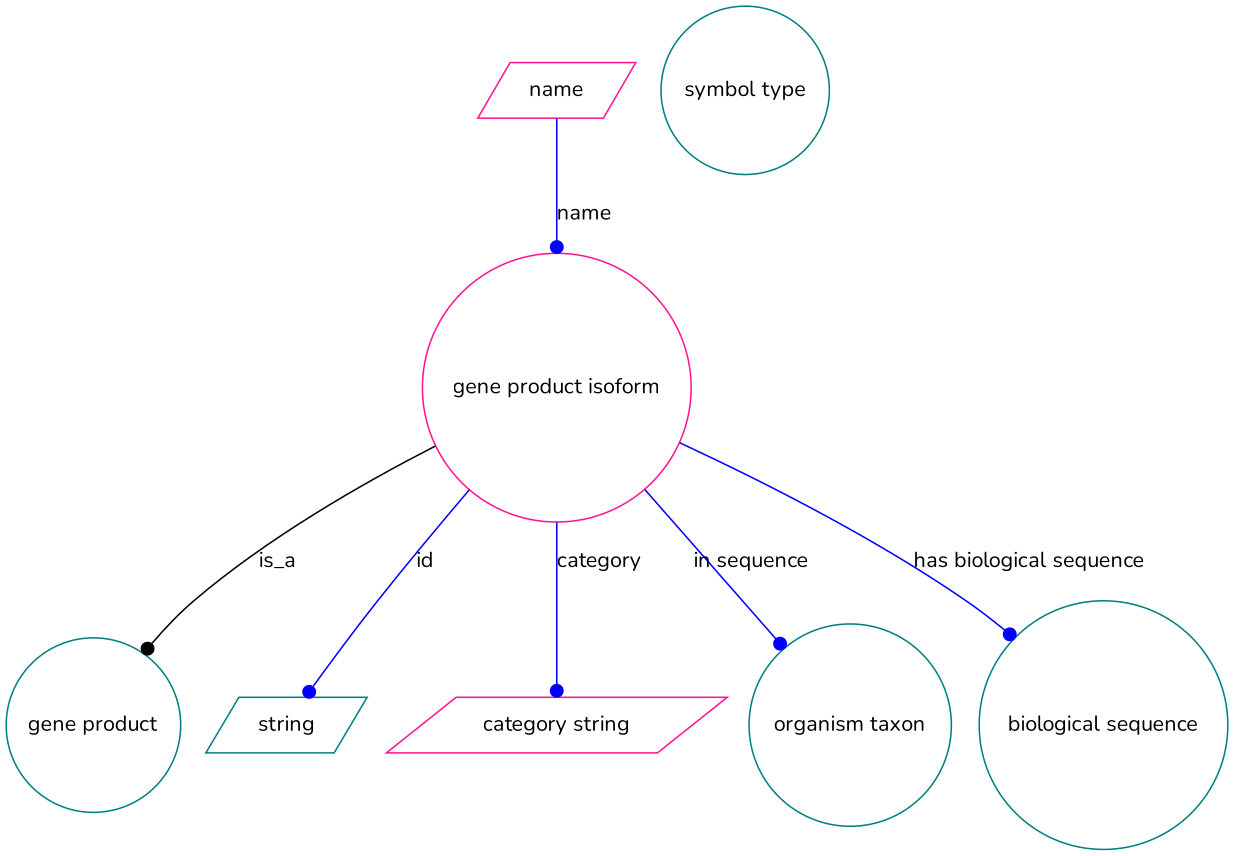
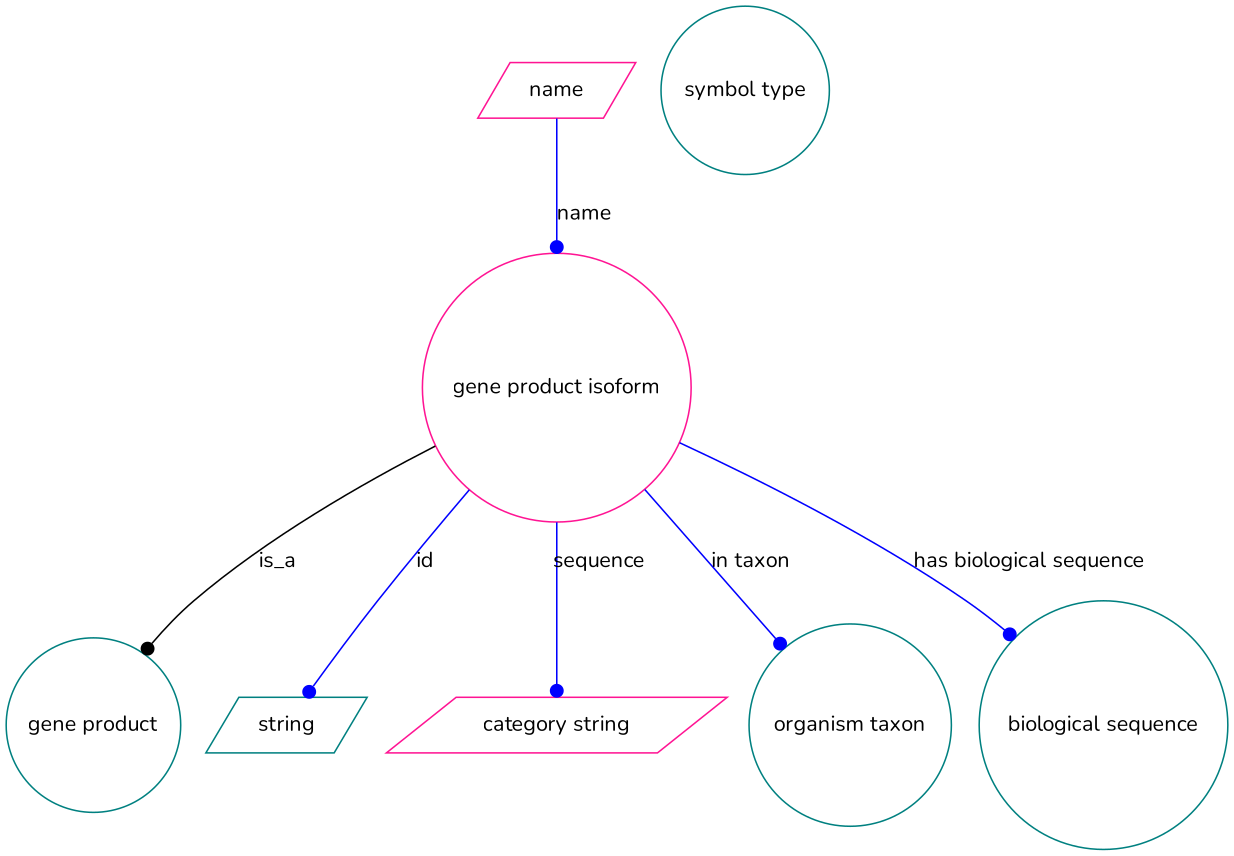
edge "gene product isoform" -> "category string": label "category" -> "sequence"
edge "gene product isoform" -> "organism taxon": label "in sequence" -> "in taxon"
